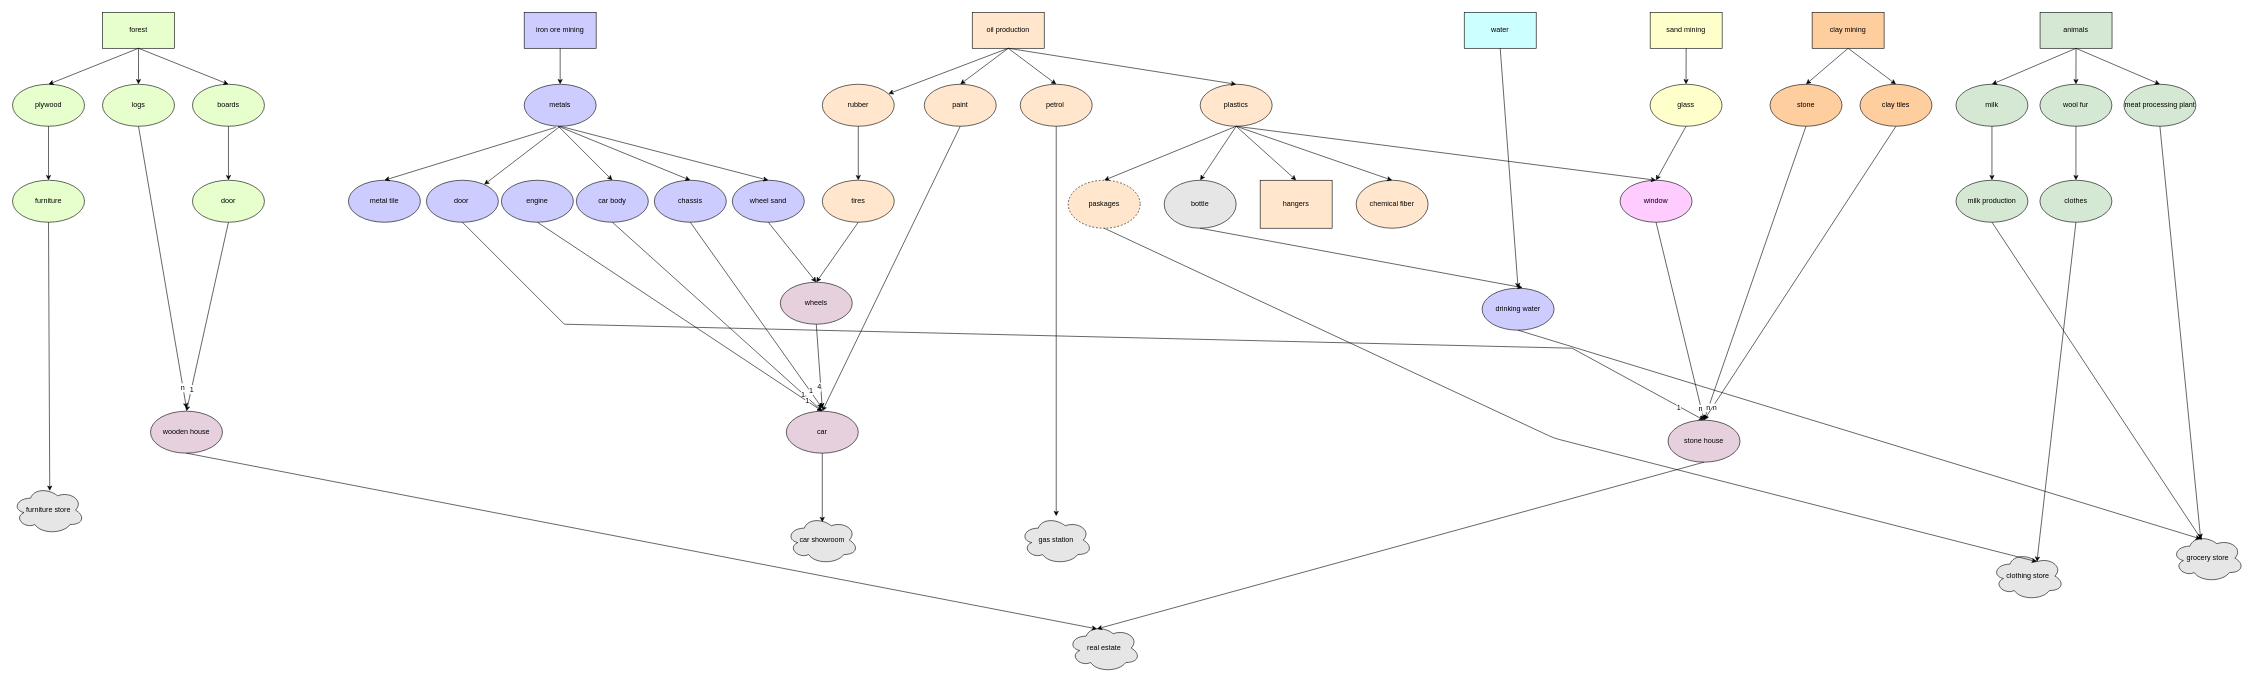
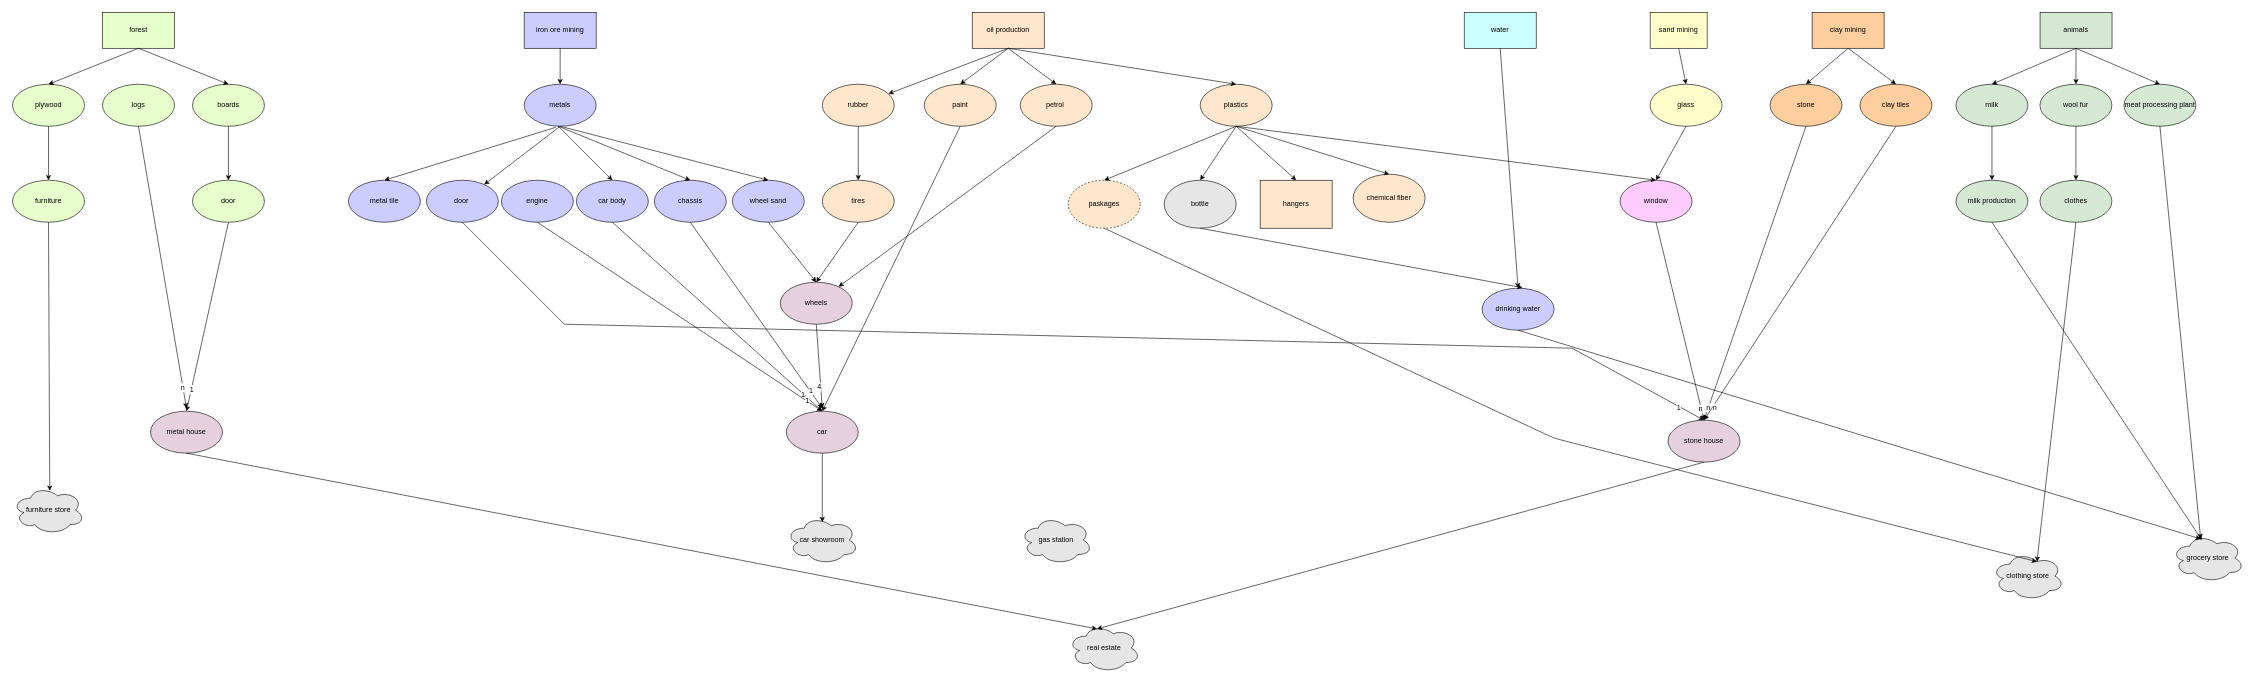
node "sand mining": size 72x36 -> 57x36
edge "forest" -> "logs": removed
edge "petrol" -> "gas station": now "petrol" -> "wheels"
node "chemical fiber": moved (1392, 204) -> (1389, 198)
node "wooden house": label "wooden house" -> "metal house"
